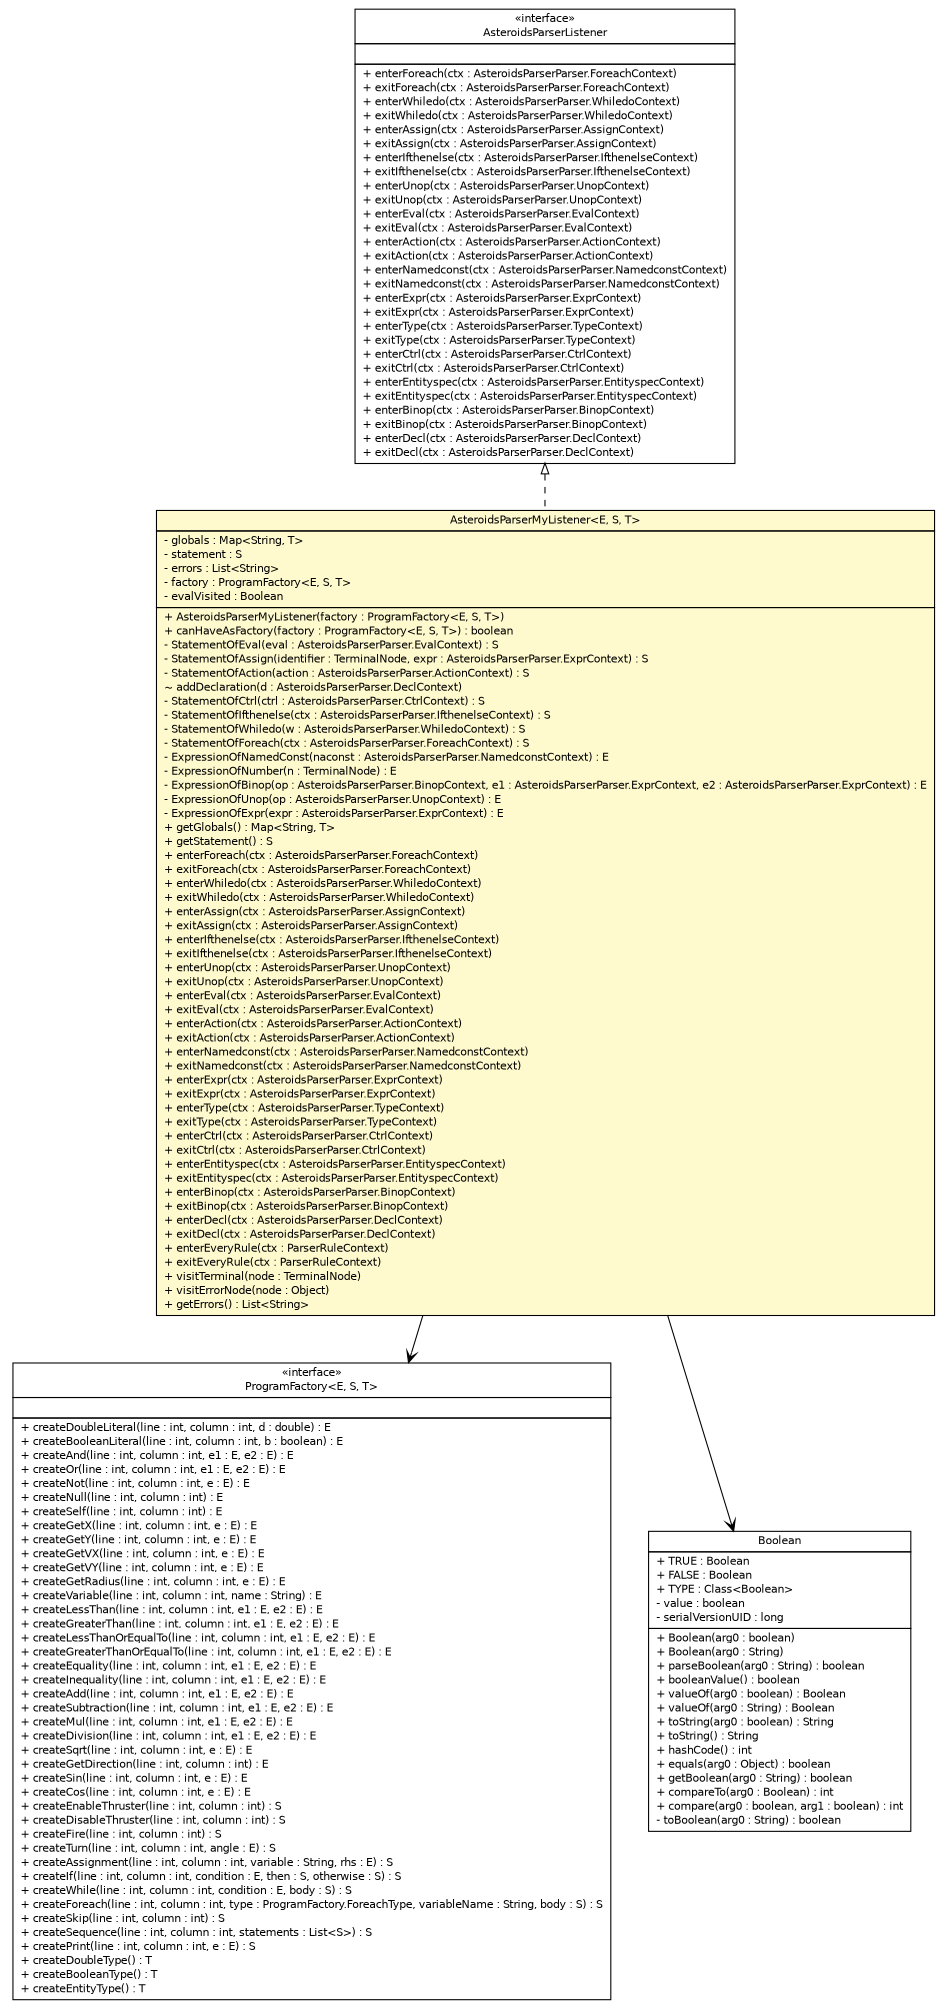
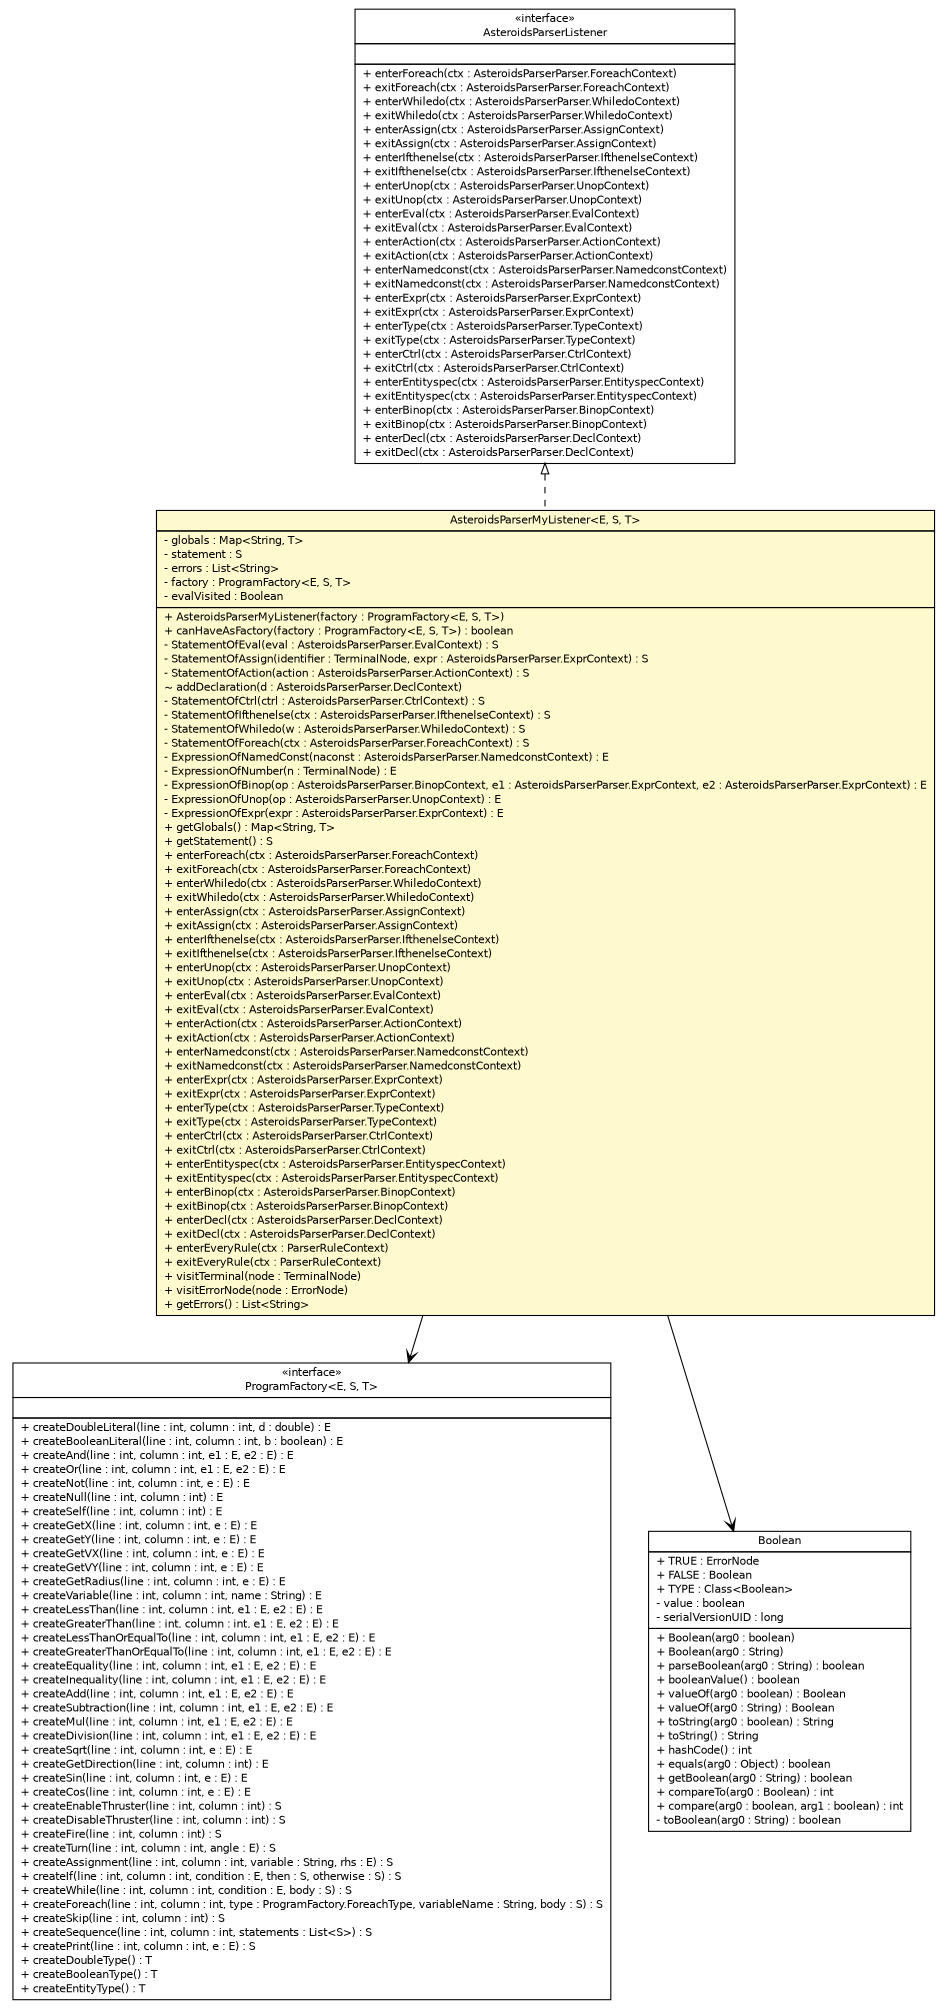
node "AsteroidsParserMyListener<E, S, T>": text "+ visitErrorNode(node : Object)" -> "+ visitErrorNode(node : ErrorNode)"
node "Boolean": text "+ TRUE : Boolean" -> "+ TRUE : ErrorNode"
